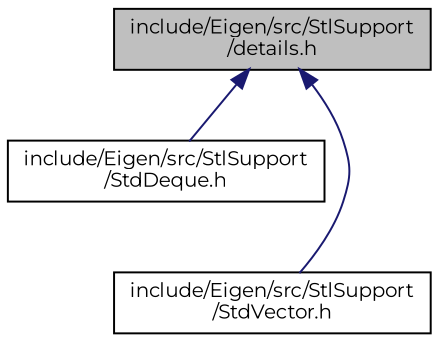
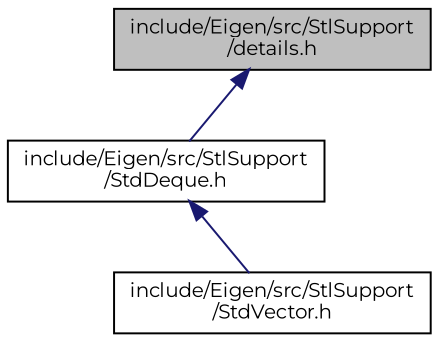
edge "include/Eigen/src/StlSupport /StdVector.h" -> "include/Eigen/src/StlSupport /details.h": now "include/Eigen/src/StlSupport /StdVector.h" -> "include/Eigen/src/StlSupport /StdDeque.h"
